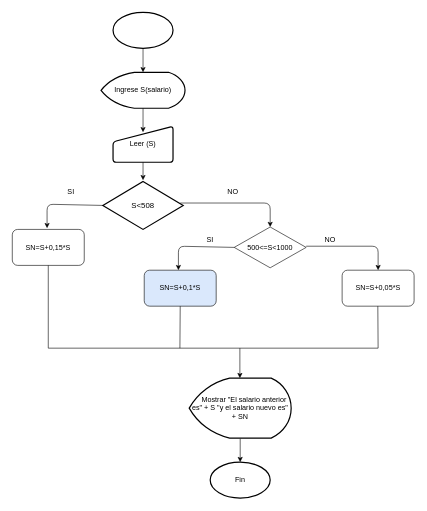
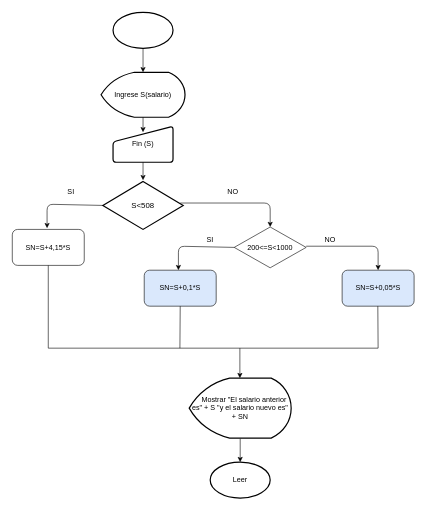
node "Ingrese S(salario)": size 84x36 -> 84x45
node "Leer (S)": label "Leer (S)" -> "Fin (S)"
node "SN=S+0,15*S": label "SN=S+0,15*S" -> "SN=S+4,15*S"
node "500<=S<1000": label "500<=S<1000" -> "200<=S<1000"
node "SN=S+0,05*S": fillcolor #ffffff -> #dae8fc
node "Fin": label "Fin" -> "Leer"
